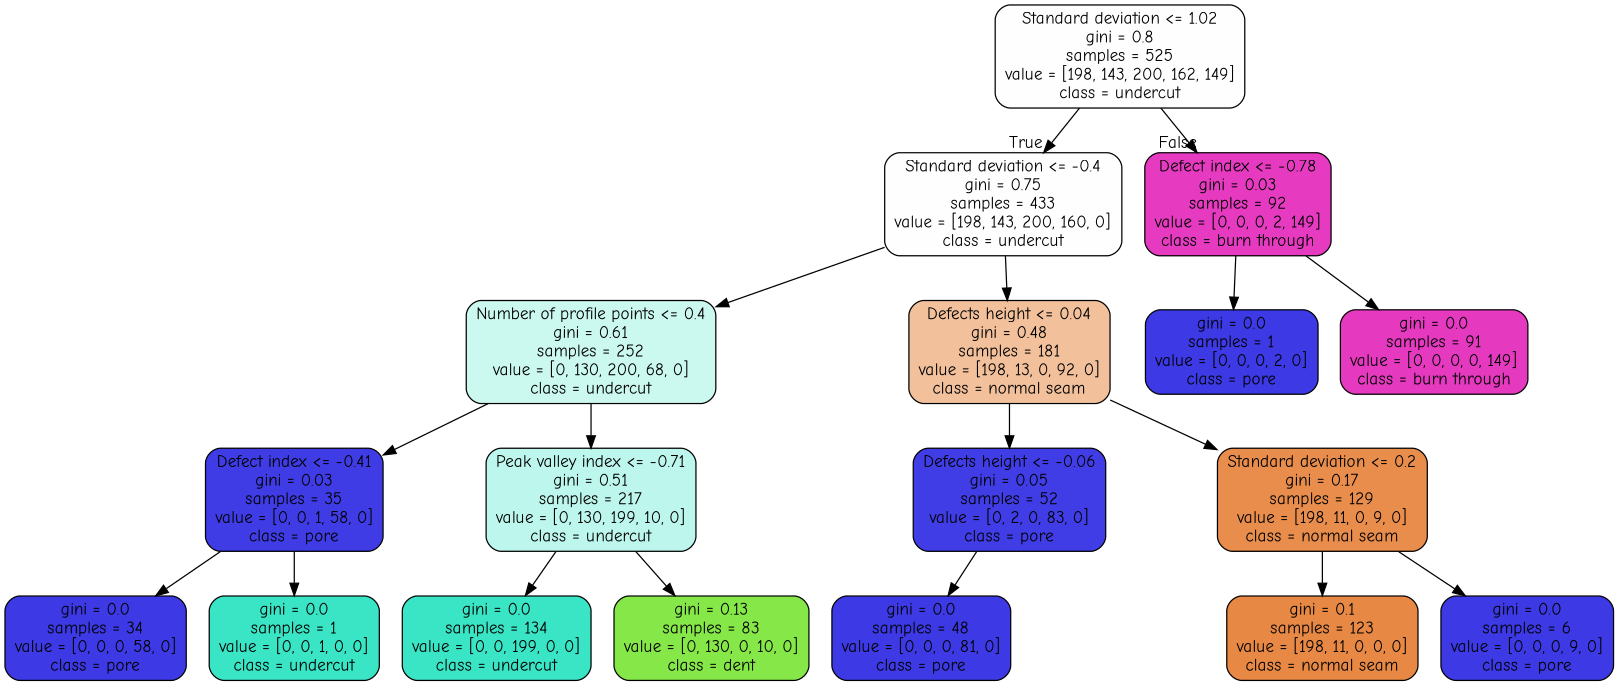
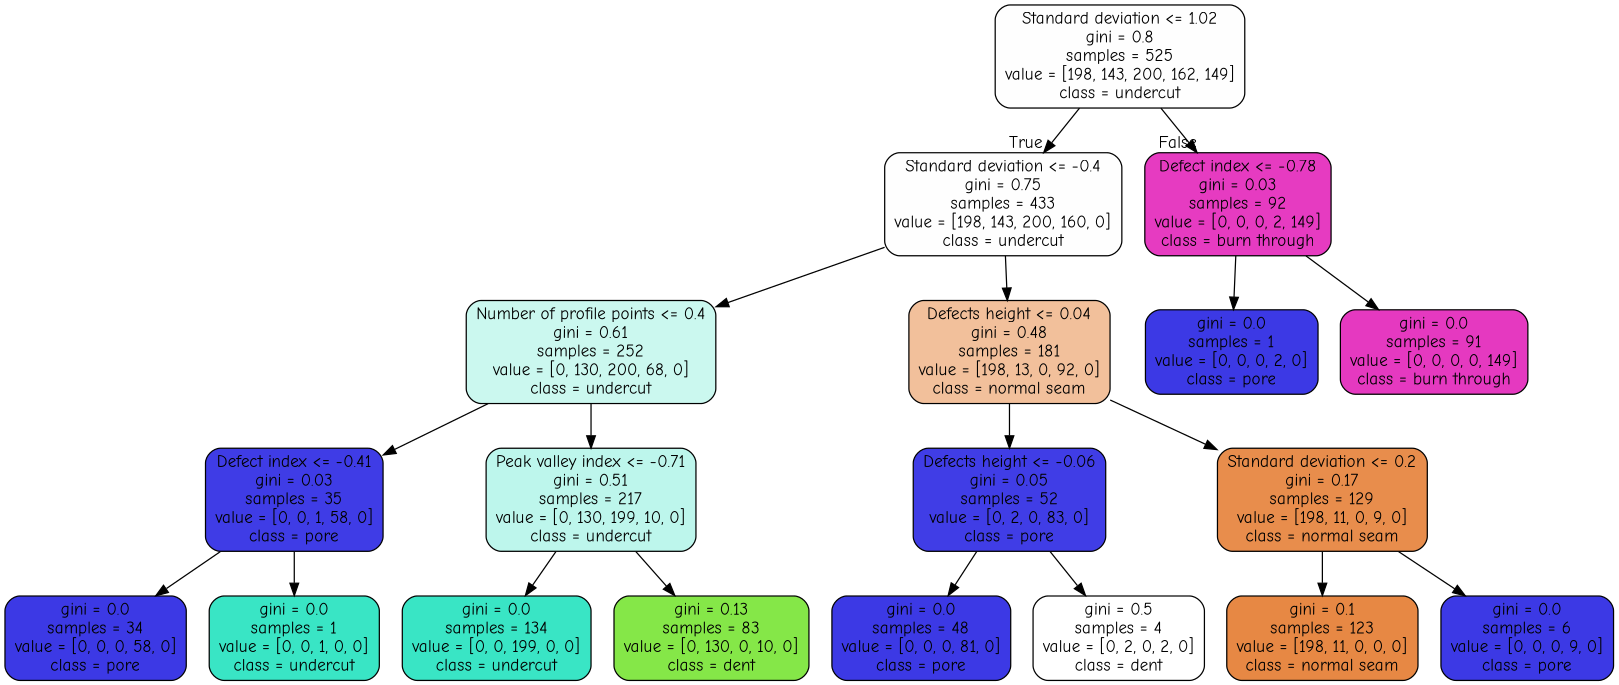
node "gini = 0.5 samples = 4 value = [0, 2, 0, 2, 0] class = dent": added
